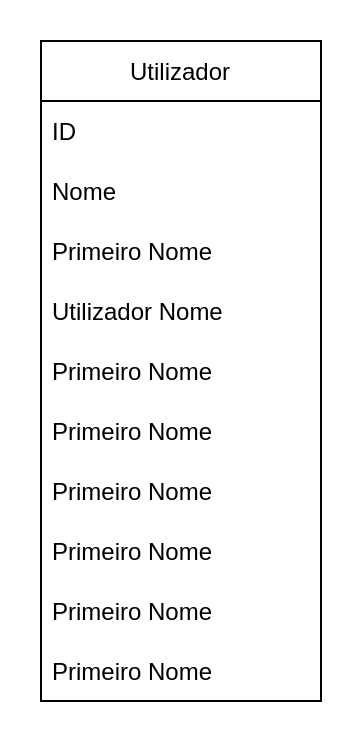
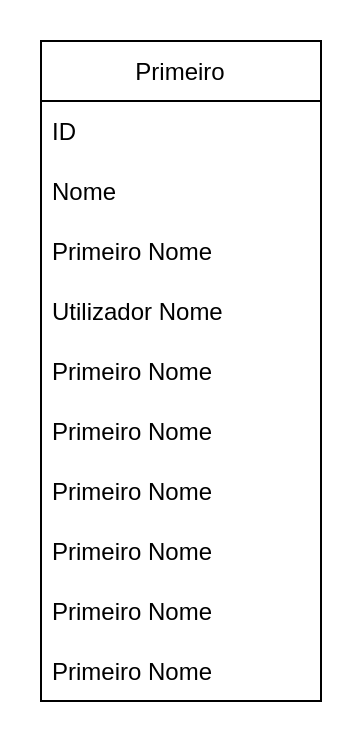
node "Utilizador": label "Utilizador" -> "Primeiro"
